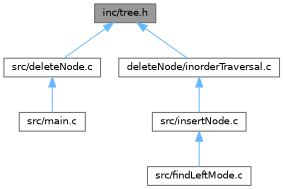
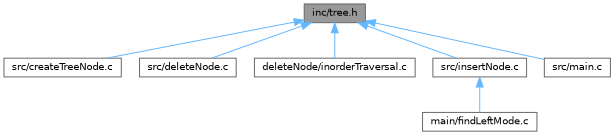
node "src/createTreeNode.c": added
edge "src/main.c" -> "src/deleteNode.c": now "src/main.c" -> "inc/tree.h"
edge "src/insertNode.c" -> "deleteNode/inorderTraversal.c": now "src/insertNode.c" -> "inc/tree.h"
node "src/findLeftMode.c": label "src/findLeftMode.c" -> "main/findLeftMode.c"
